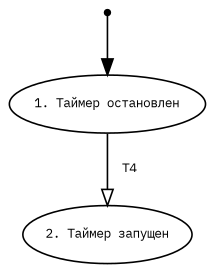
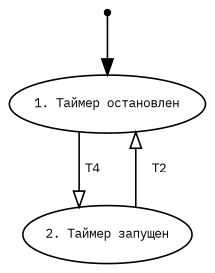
edge "2. Таймер запущен" -> "1. Таймер остановлен": added, label "T2"
